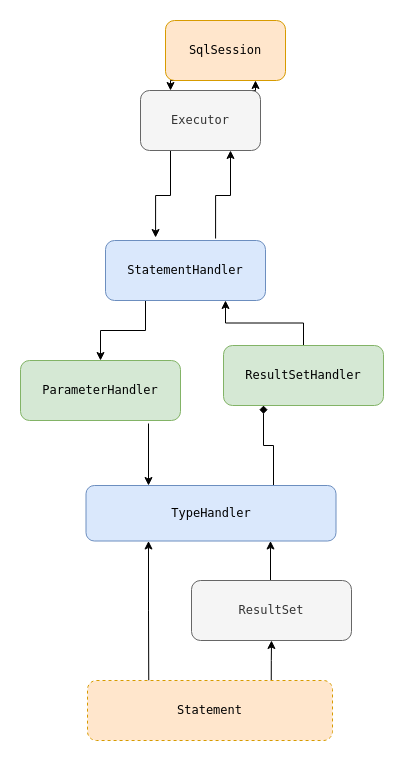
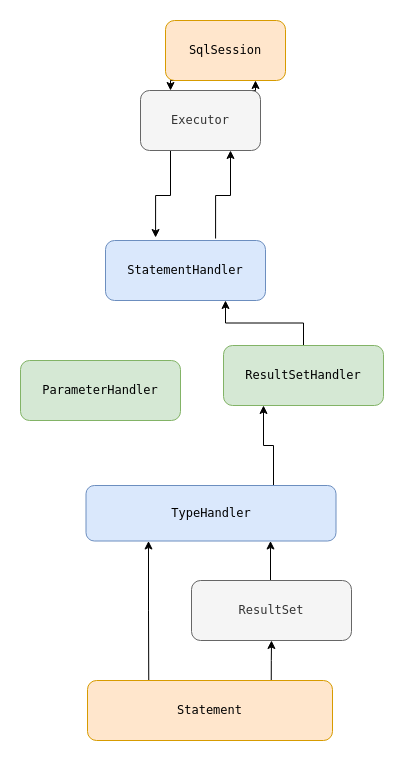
edge "StatementHandler" -> "ParameterHandler": removed
edge "TypeHandler" -> "ResultSetHandler": arrowhead diamond -> classic
edge "ParameterHandler" -> "TypeHandler": removed
node "Statement": style dashed -> solid
